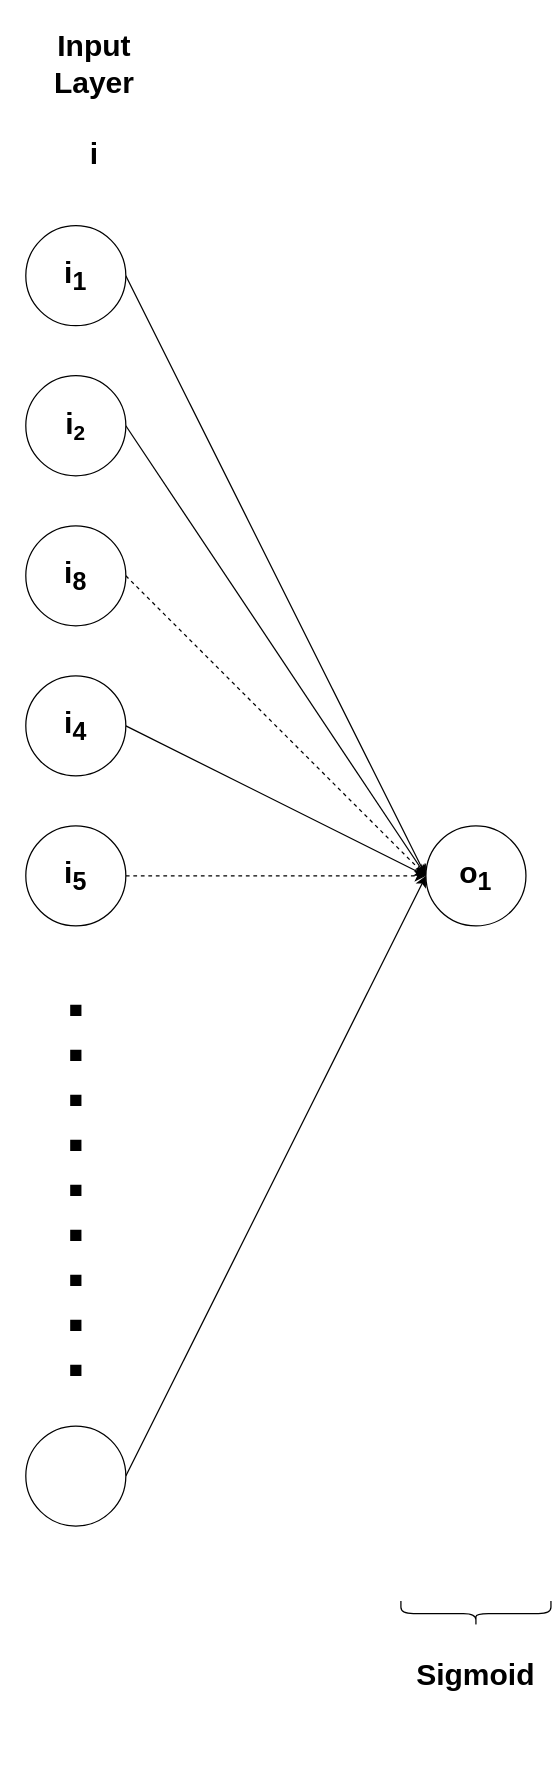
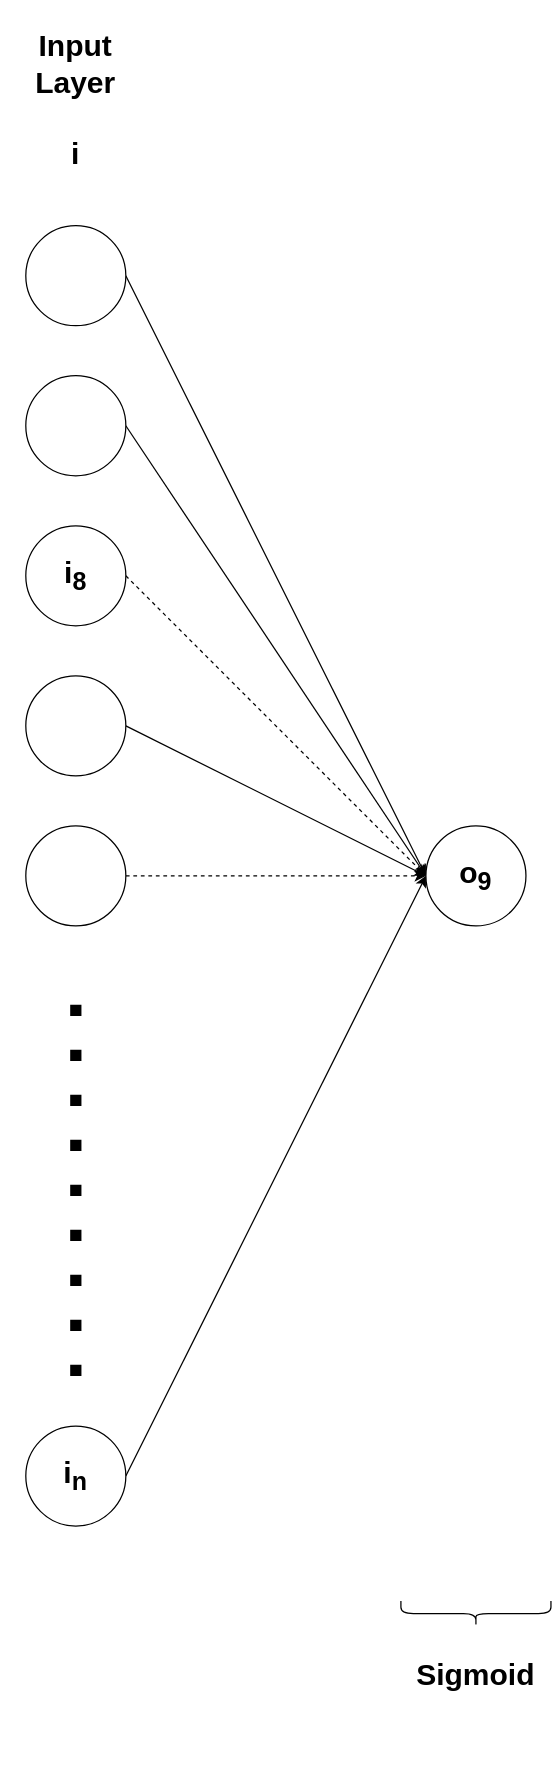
node "Input Layeri": moved (94, 101) -> (76, 101)
node "i1": removed
node "i2": removed
node "i4": removed
node "i5": removed
node "o1": label "o1" -> "o9"
node "in": added
